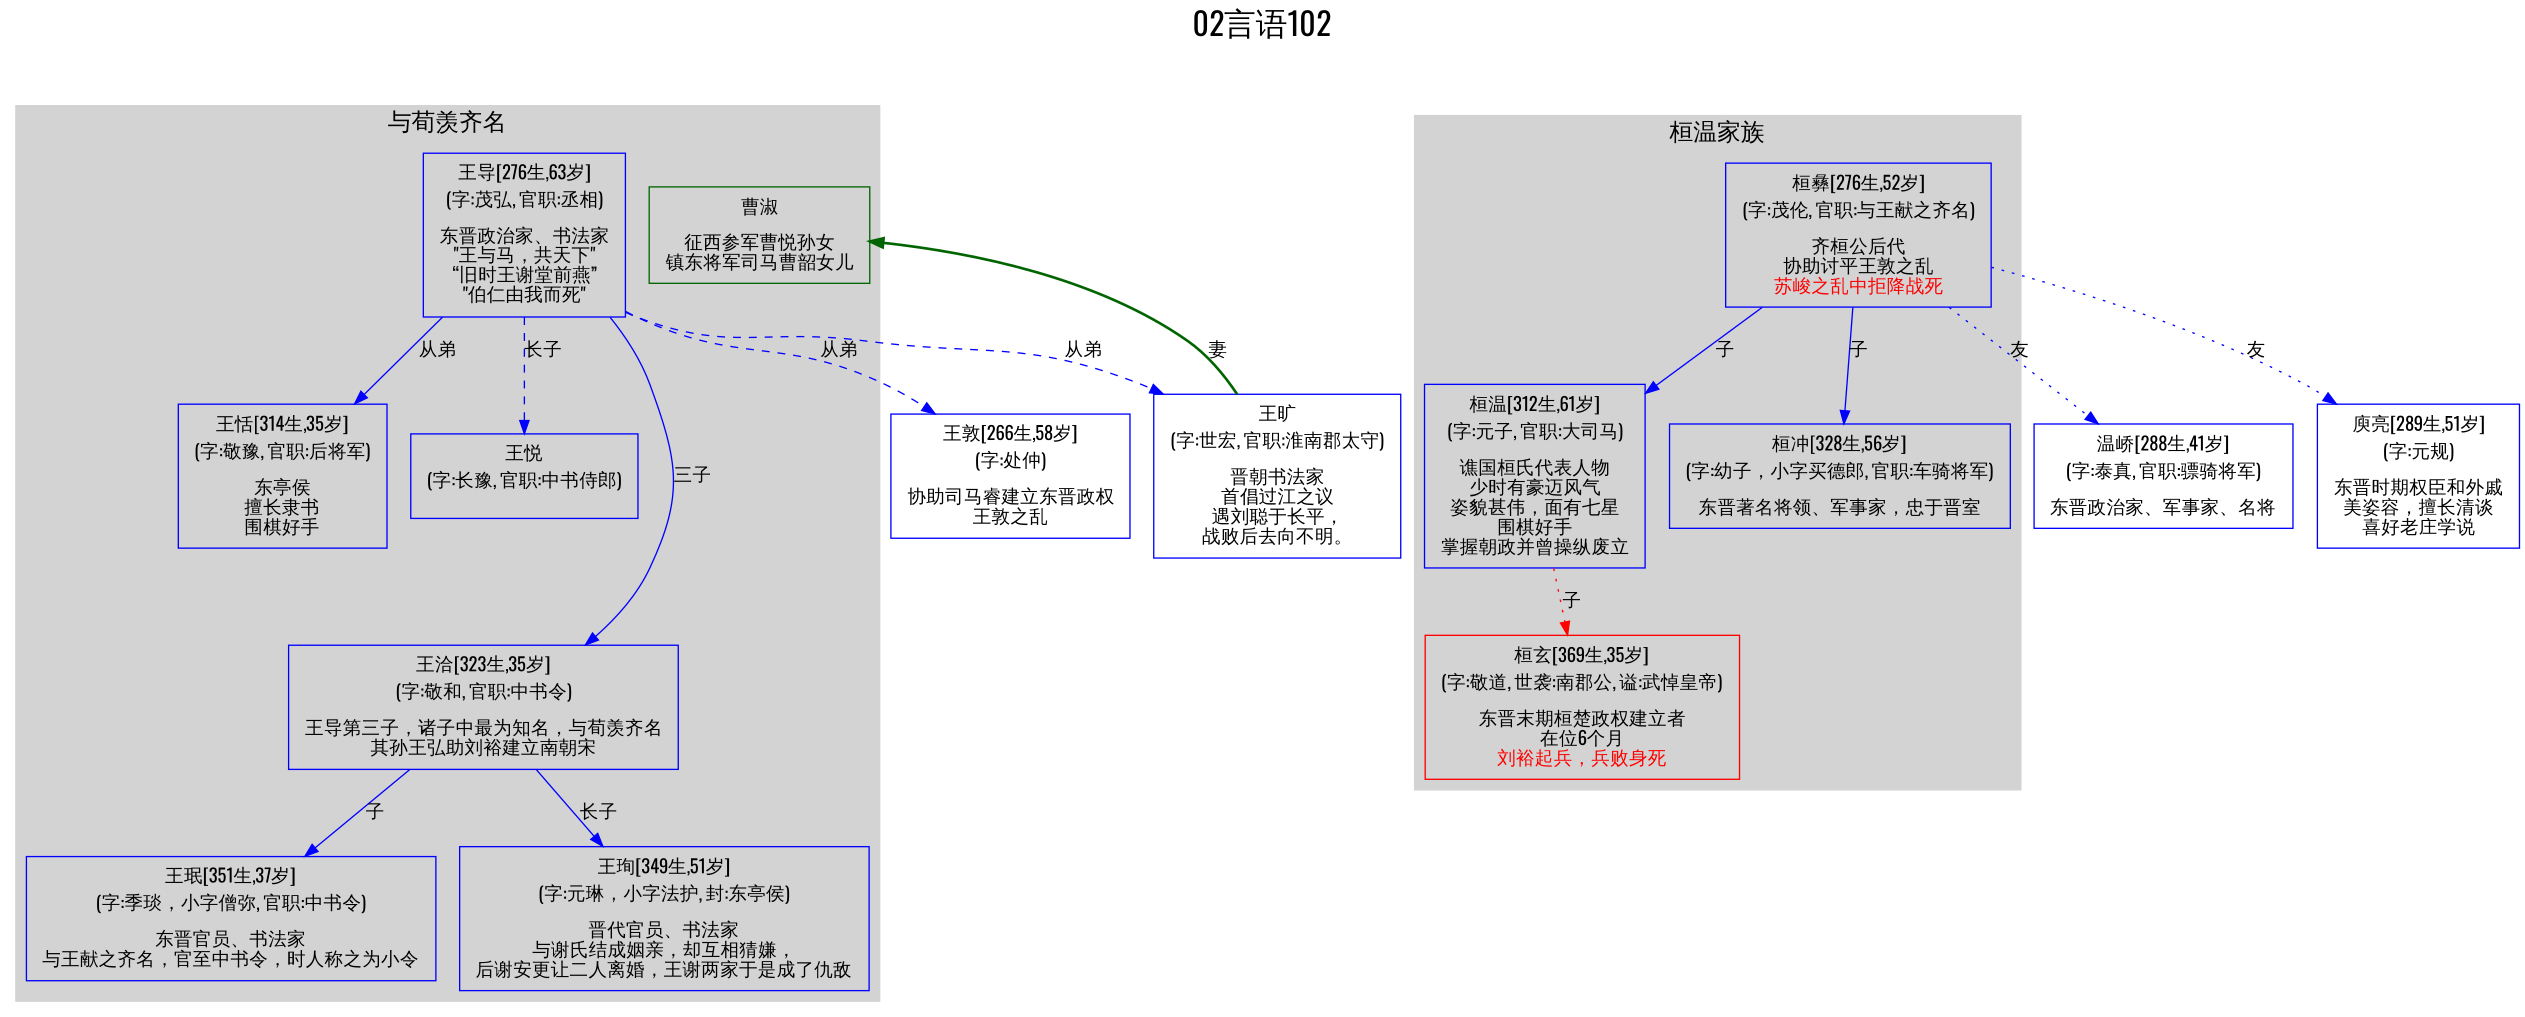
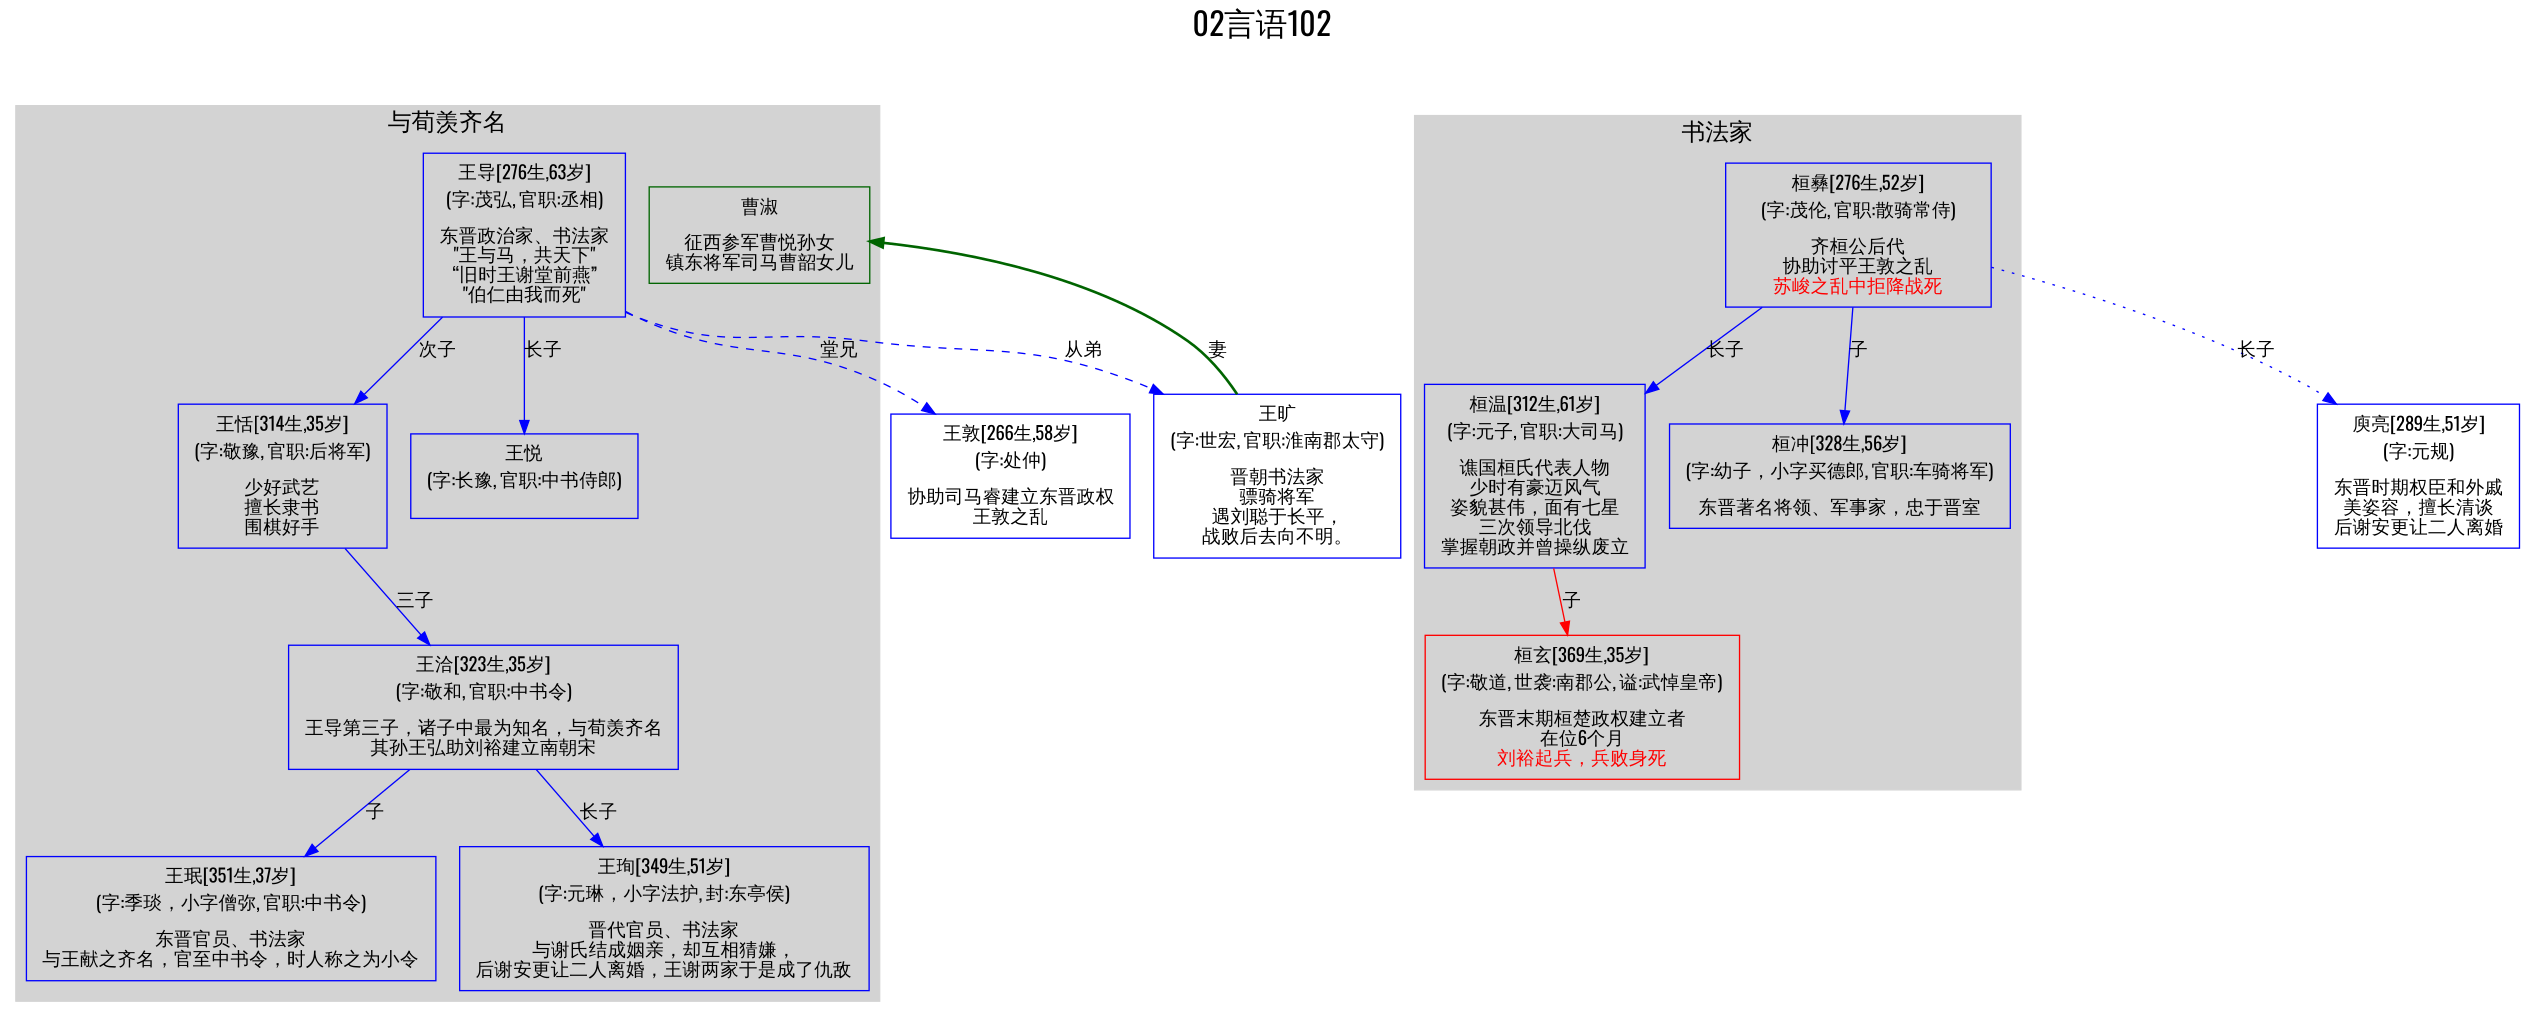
cluster "桓温家族": label "桓温家族" -> "书法家"
node "桓彝[276生,52岁]": text "(字:茂伦, 官职:与王献之齐名)" -> "(字:茂伦, 官职:散骑常侍)"
edge "王导[276生,63岁]" -> "王恬[314生,35岁]": label "从弟" -> "次子"
edge "王导[276生,63岁]" -> "王敦[266生,58岁]": label "从弟" -> "堂兄"
edge "桓彝[276生,52岁]" -> "桓温[312生,61岁]": label "子" -> "长子"
edge "桓彝[276生,52岁]" -> "庾亮[289生,51岁]": label "友" -> "长子"
edge "王导[276生,63岁]" -> "王悦": style dashed -> solid
node "温峤[288生,41岁]": removed
edge "王导[276生,63岁]" -> "王洽[323生,35岁]": now "王恬[314生,35岁]" -> "王洽[323生,35岁]"
node "王恬[314生,35岁]": text "东亭侯" -> "少好武艺"
node "王旷": text "首倡过江之议" -> "骠骑将军"
node "桓温[312生,61岁]": text "围棋好手" -> "三次领导北伐"
node "庾亮[289生,51岁]": text "喜好老庄学说" -> "后谢安更让二人离婚"
edge "桓温[312生,61岁]" -> "桓玄[369生,35岁]": style dotted -> solid
